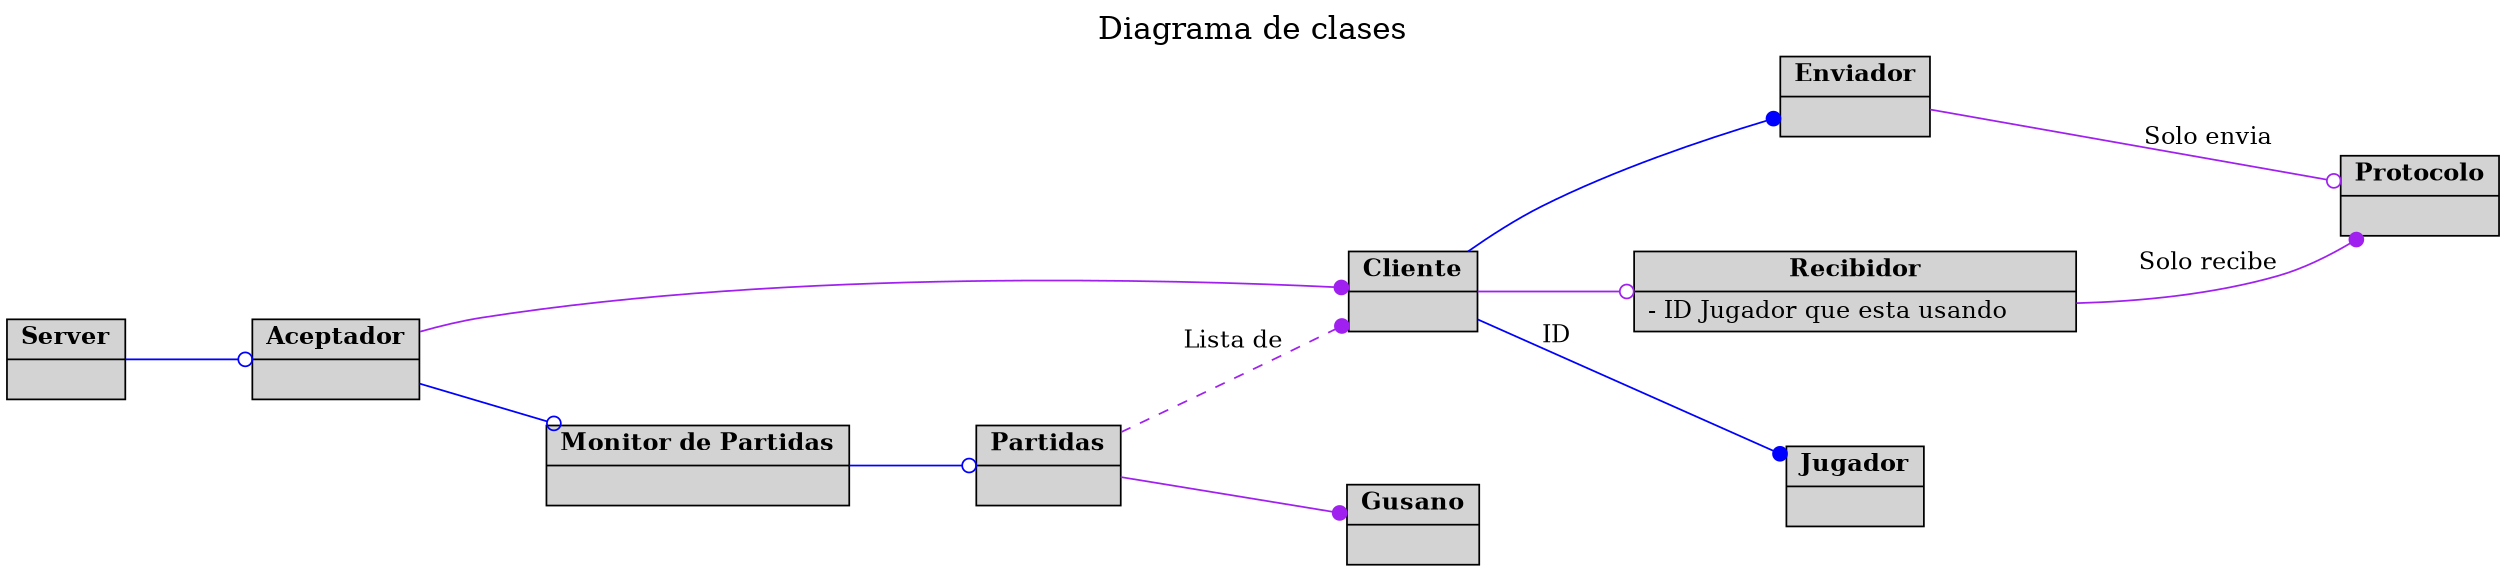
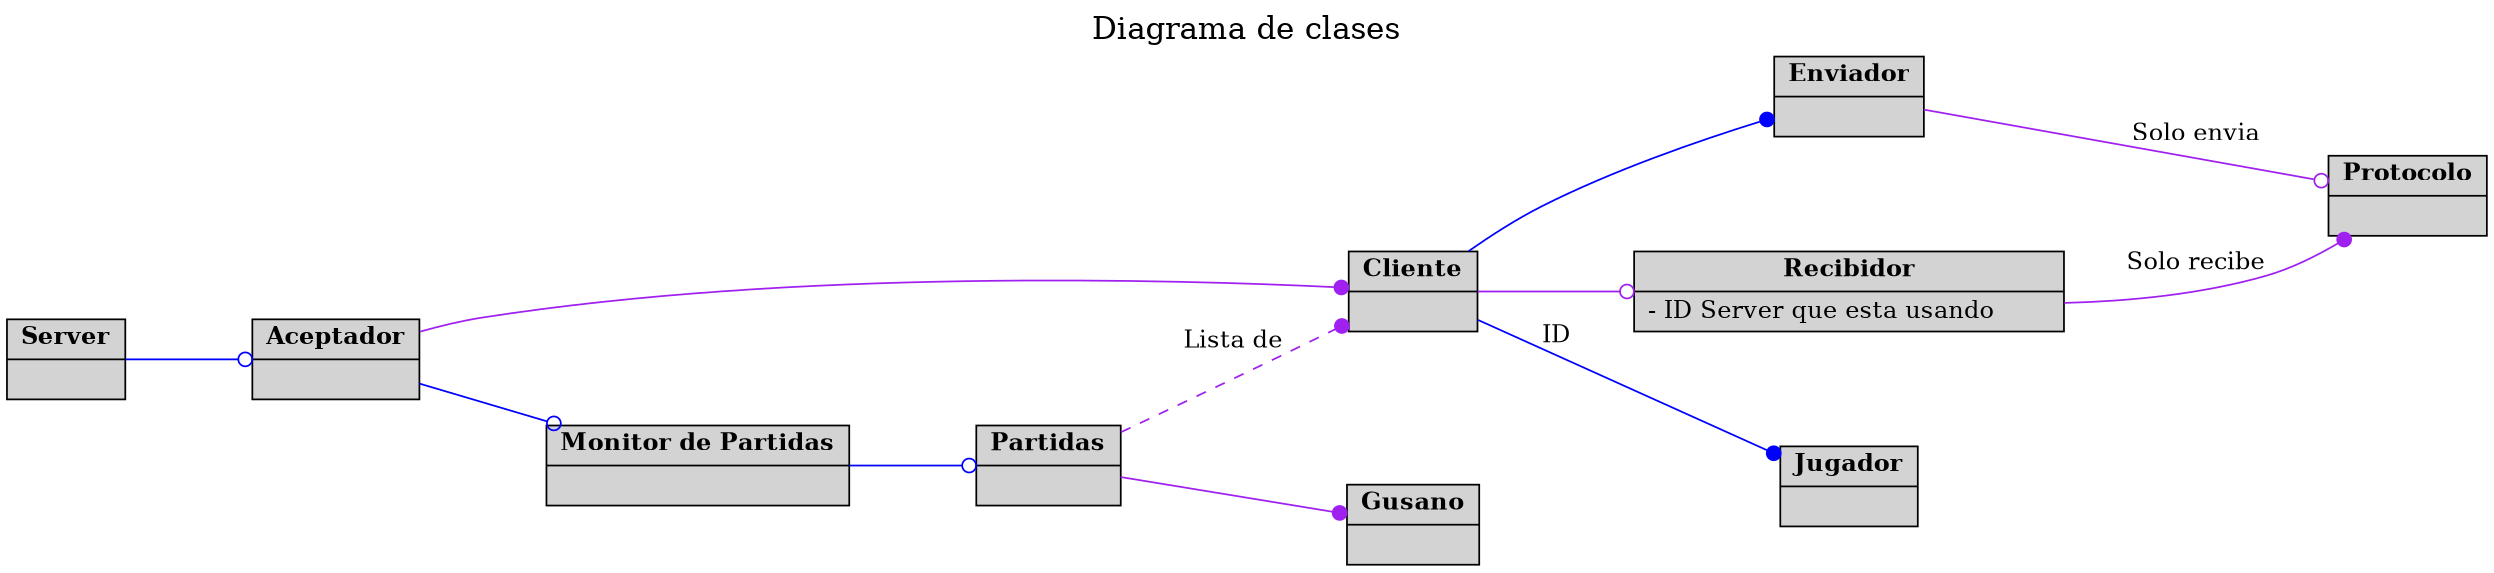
node "Recibidor": text "- ID Jugador que esta usando" -> "- ID Server que esta usando"
